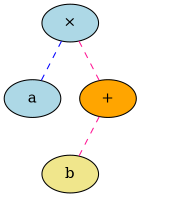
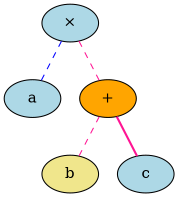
node "c": added
